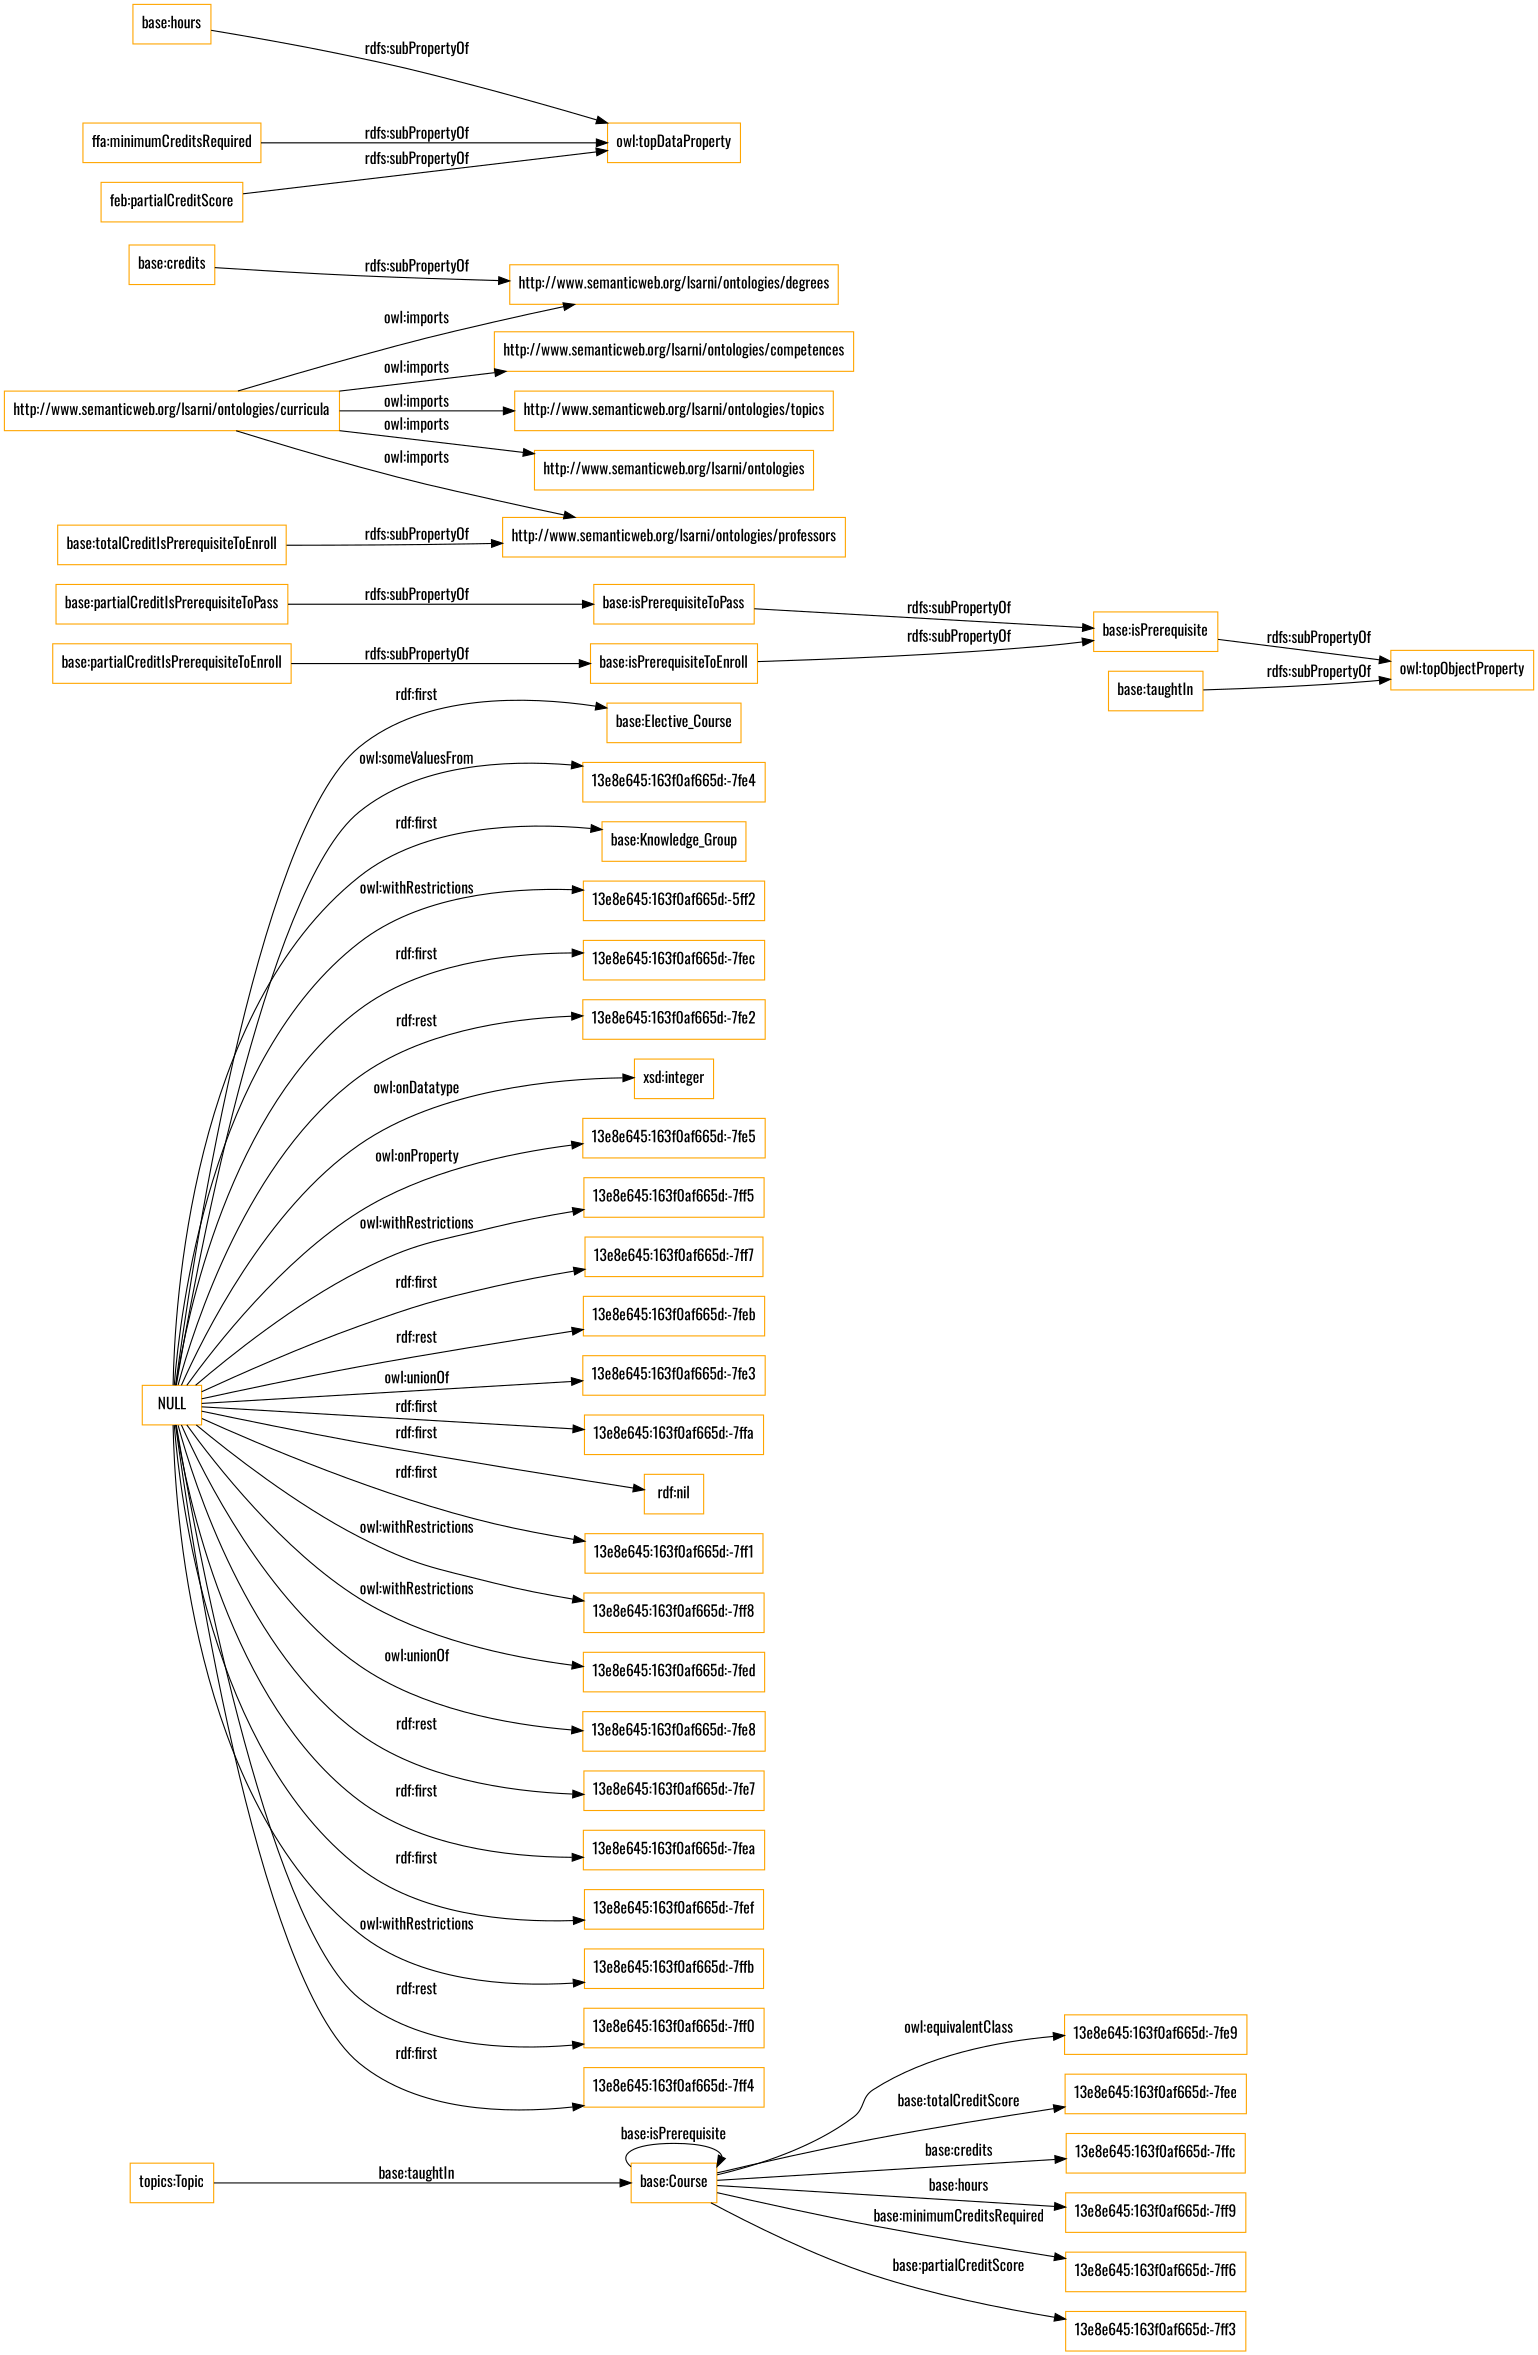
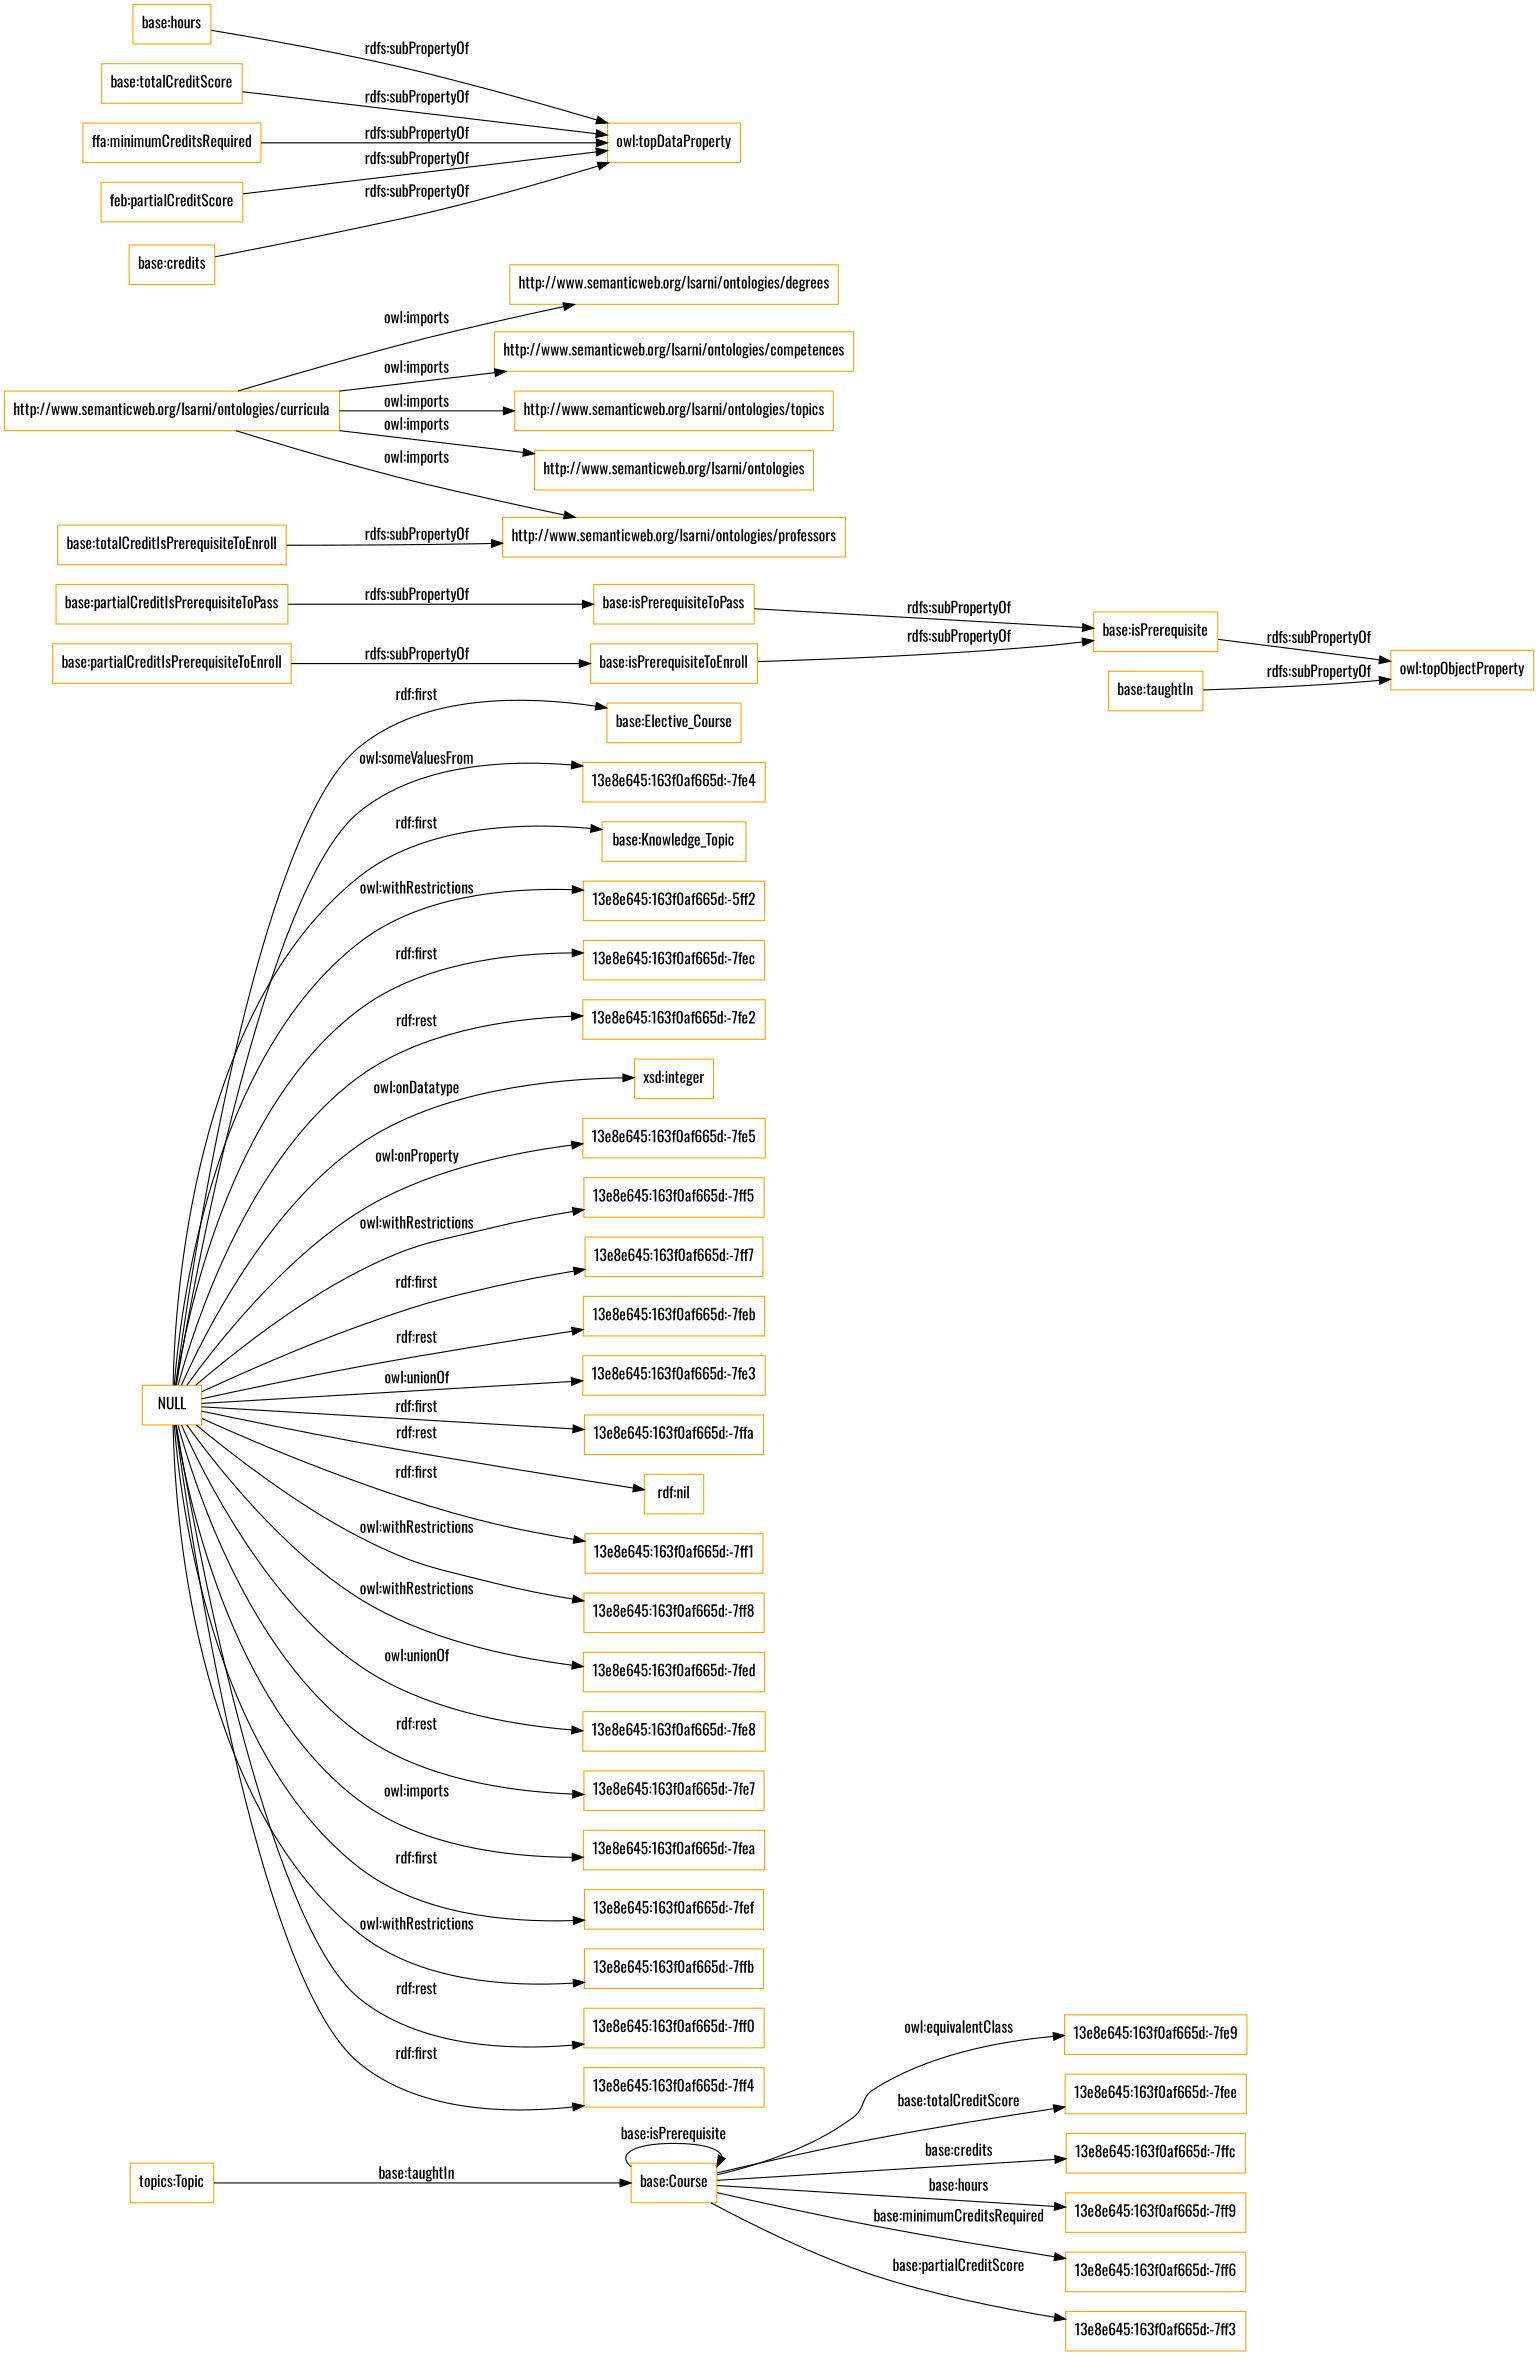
node "base:totalCreditScore": added
edge "base:credits" -> "http://www.semanticweb.org/lsarni/ontologies/degrees": now "base:credits" -> "owl:topDataProperty"
node "base:Knowledge_Group": label "base:Knowledge_Group" -> "base:Knowledge_Topic"
edge "NULL" -> "rdf:nil": label "rdf:first" -> "rdf:rest"
edge "NULL" -> "13e8e645:163f0af665d:-7fea": label "rdf:first" -> "owl:imports"
